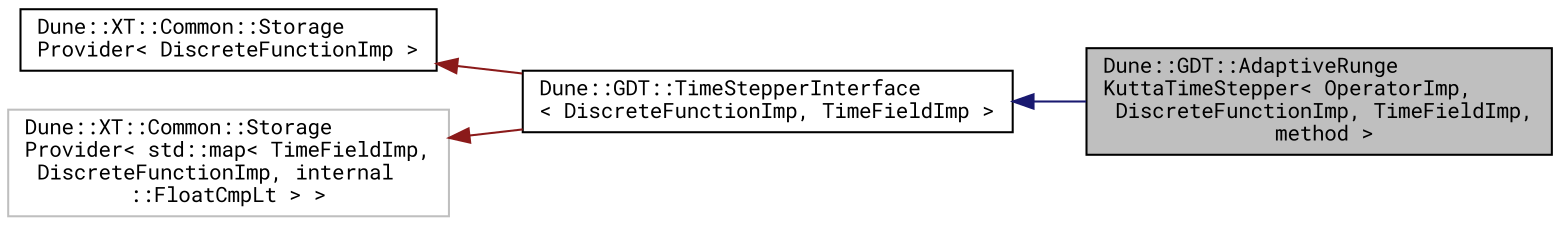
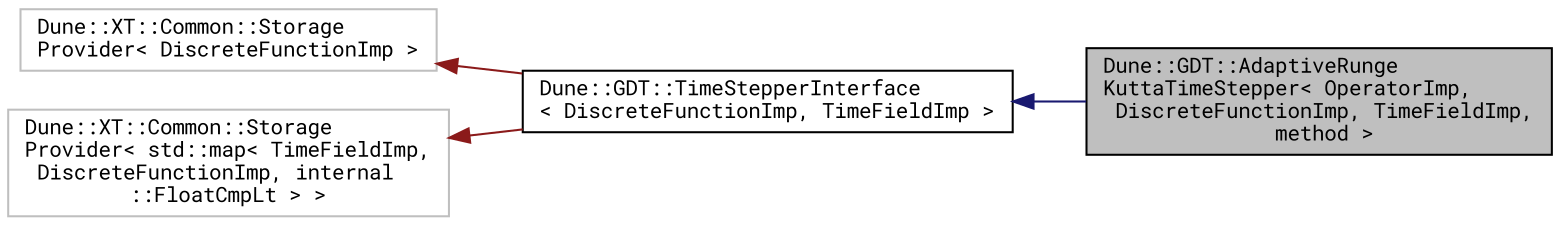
node "Dune::XT::Common::Storage Provider< DiscreteFunctionImp >": color black -> grey75
